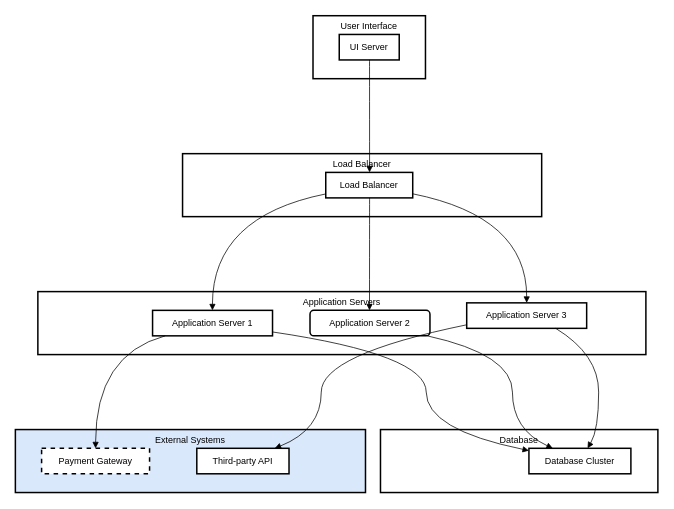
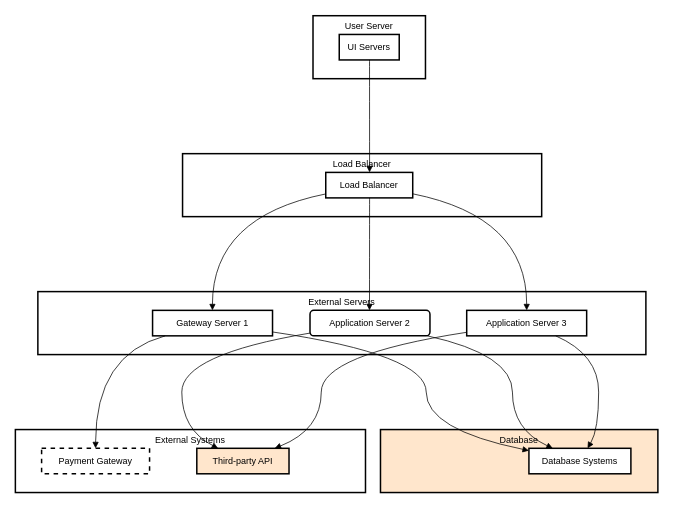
node "User Interface": label "User Interface" -> "User Server"
node "UI Server": label "UI Server" -> "UI Servers"
node "Application Servers": label "Application Servers" -> "External Servers"
node "Application Server 3": moved (527, 315) -> (527, 323)
node "Application Server 1": label "Application Server 1" -> "Gateway Server 1"
edge "Application Server 2" -> "Third-party API": added
node "External Systems": fillcolor #dae8fc -> #ffffff
node "Third-party API": fillcolor #ffffff -> #ffe6cc
node "Database": fillcolor #ffffff -> #ffe6cc
node "Database Cluster": label "Database Cluster" -> "Database Systems"
